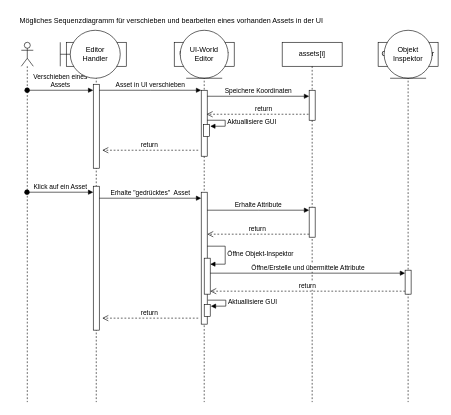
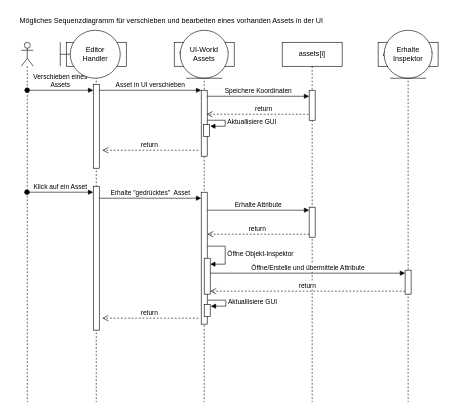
node "UI-World Editor": label "UI-World Editor" -> "UI-World Assets"
node "Objekt-Inspektor": label "Objekt-Inspektor" -> "Asset-Inspektor"
node "Objekt Inspektor": label "Objekt Inspektor" -> "Erhalte Inspektor"
